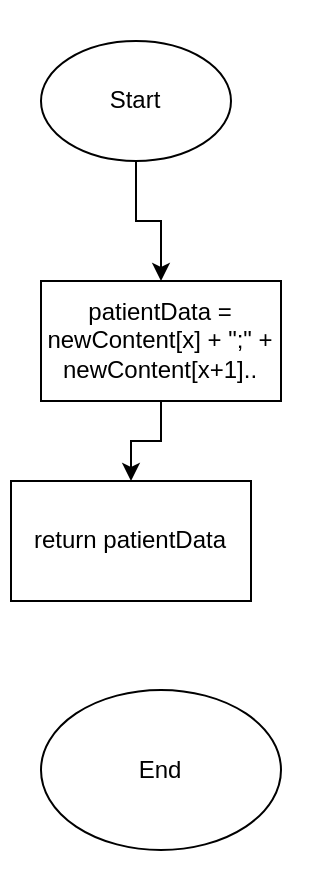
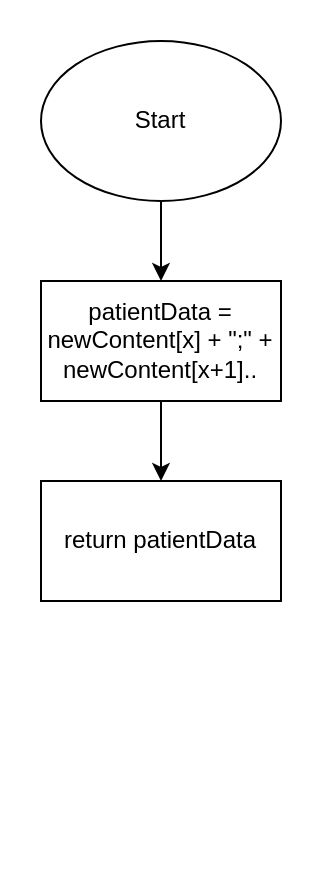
node "Start": size 190x120 -> 240x160
node "return patientData": moved (131, 541) -> (161, 541)
node "End": removed
